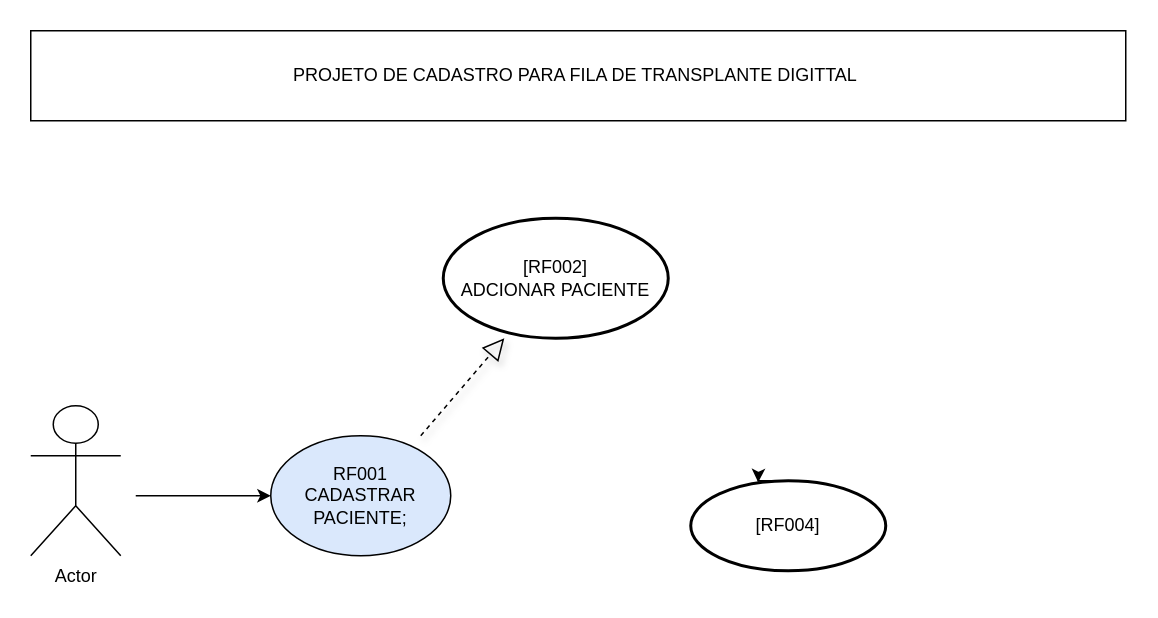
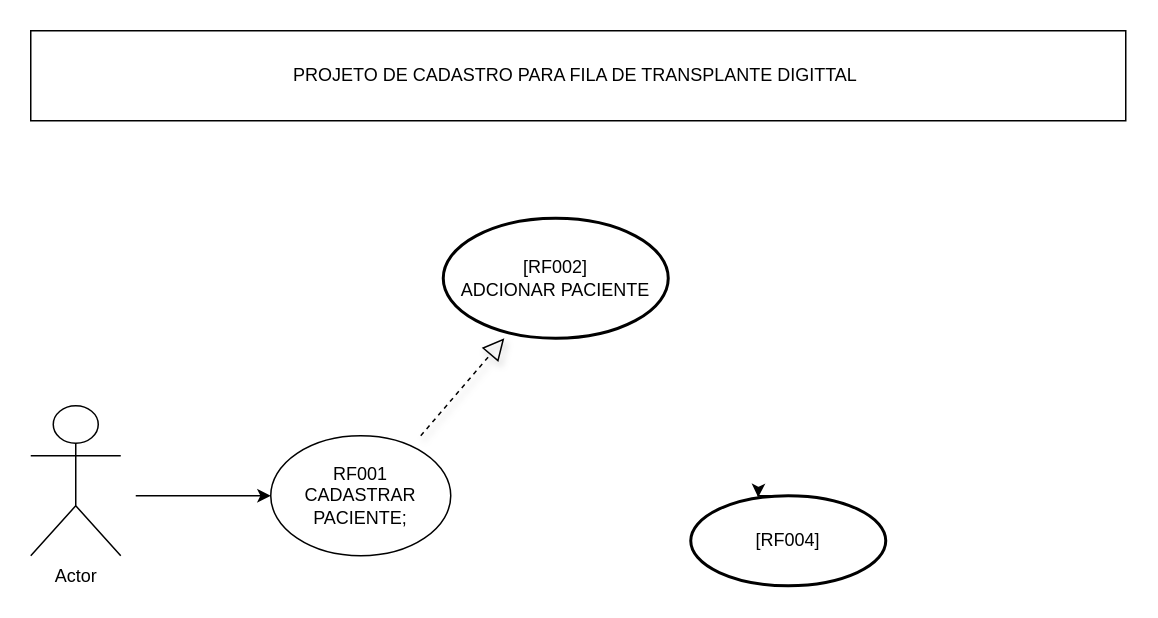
node "RF001 CADASTRAR PACIENTE;": fillcolor #dae8fc -> #ffffff
node "[RF004]": moved (788, 526) -> (788, 541)
